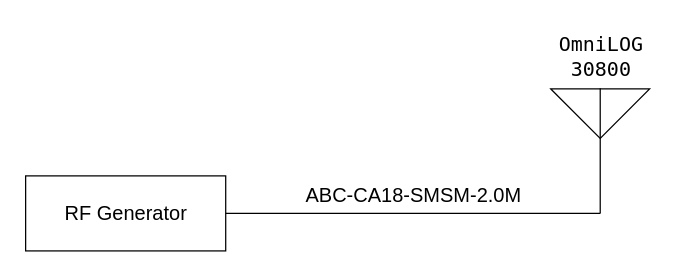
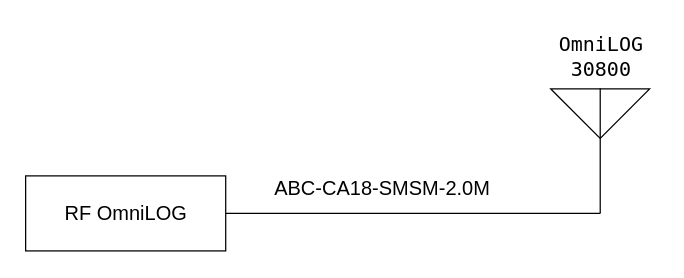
node "ABC-CA18-SMSM-2.0M": moved (413, 194) -> (382, 188)
node "RF Generator": label "RF Generator" -> "RF OmniLOG"
